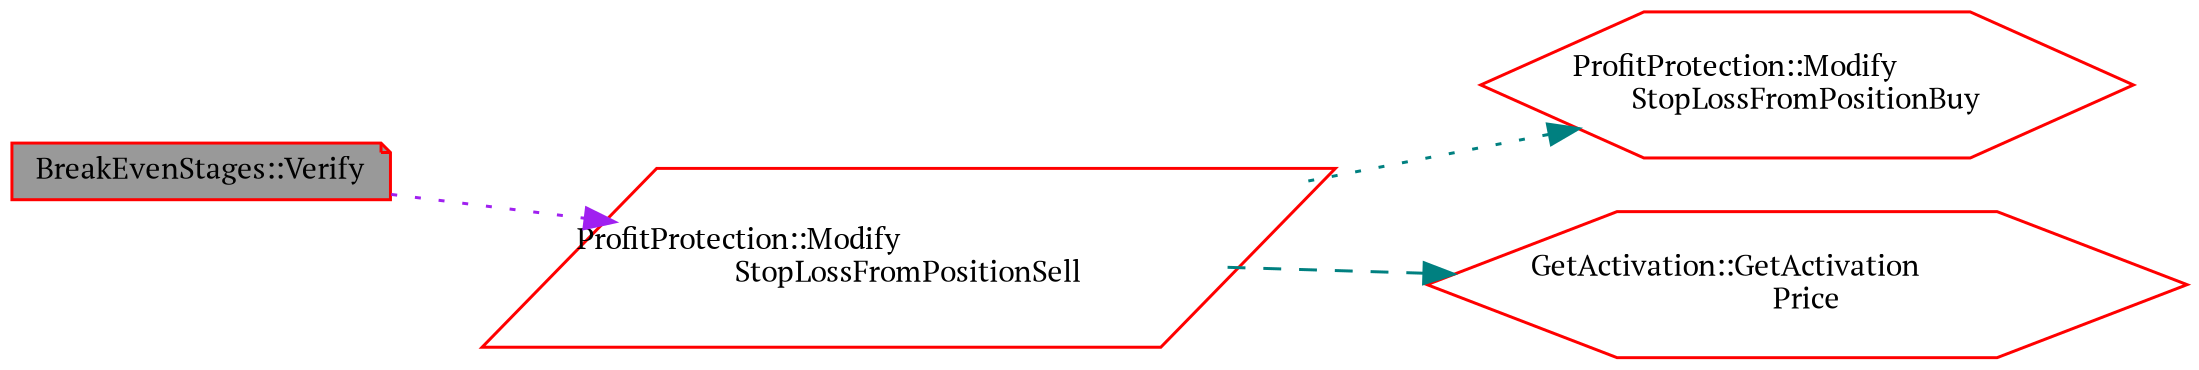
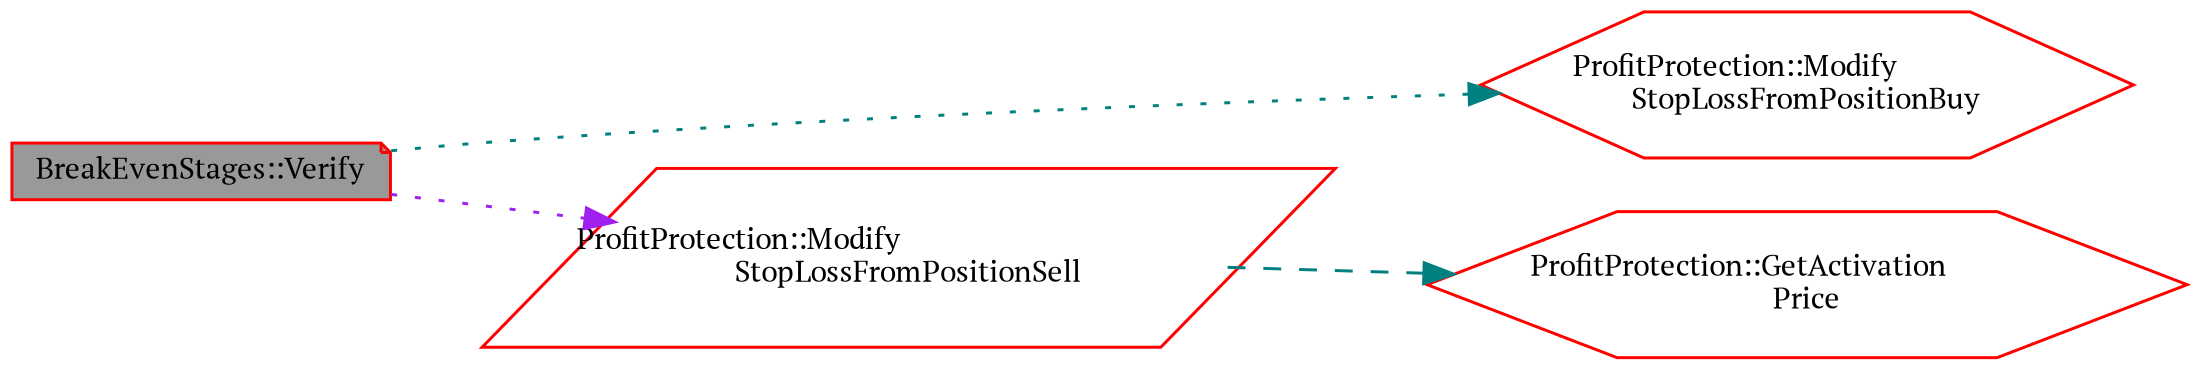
edge "ProfitProtection::Modify StopLossFromPositionSell" -> "ProfitProtection::Modify StopLossFromPositionBuy": now "BreakEvenStages::Verify" -> "ProfitProtection::Modify StopLossFromPositionBuy"
node "GetActivation::GetActivation Price": label "GetActivation::GetActivation Price" -> "ProfitProtection::GetActivation Price"
